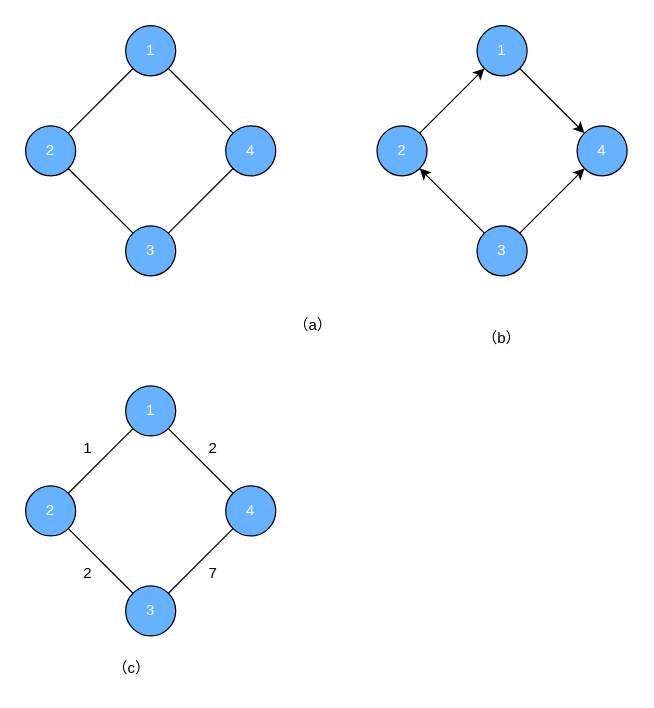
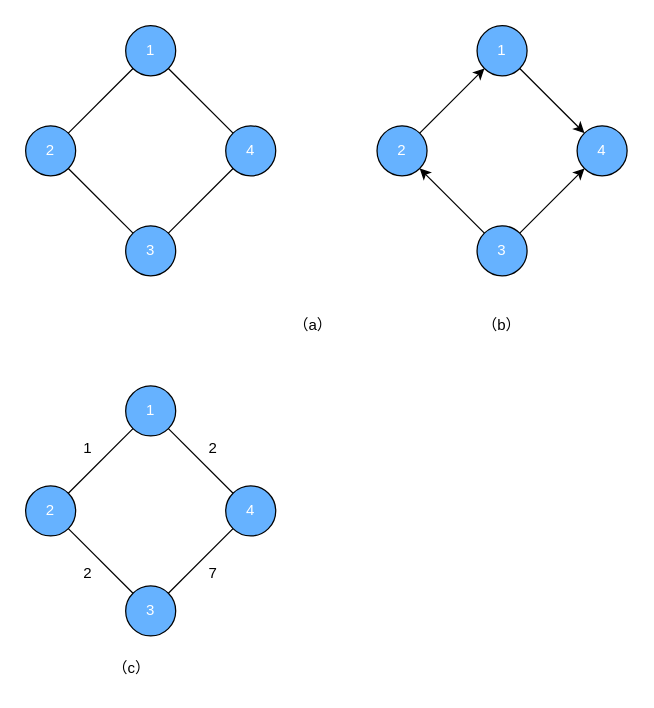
node "（b）": moved (502, 338) -> (502, 326)
